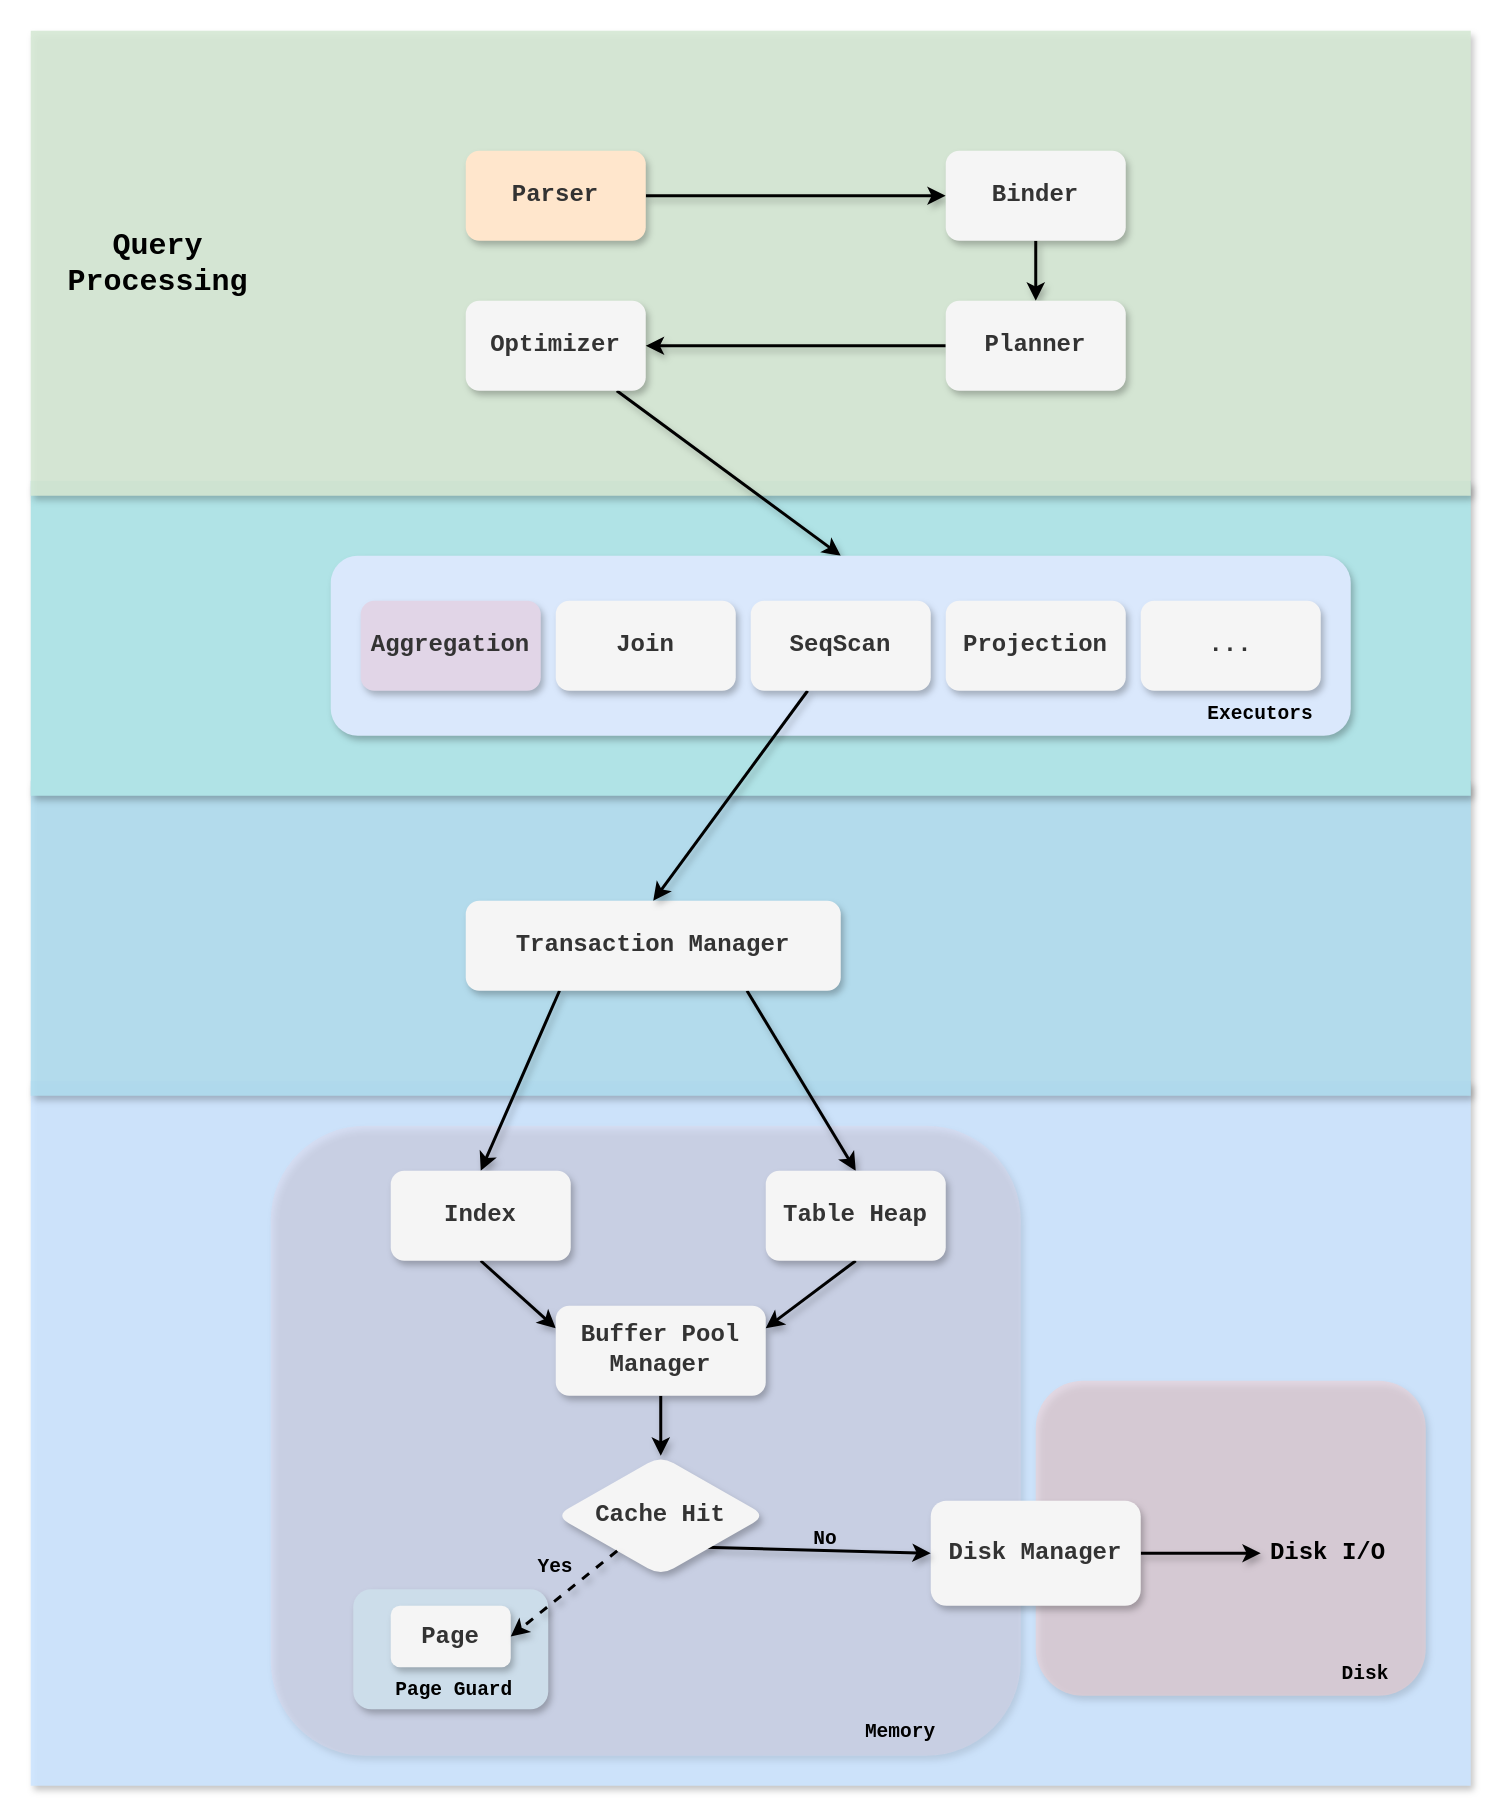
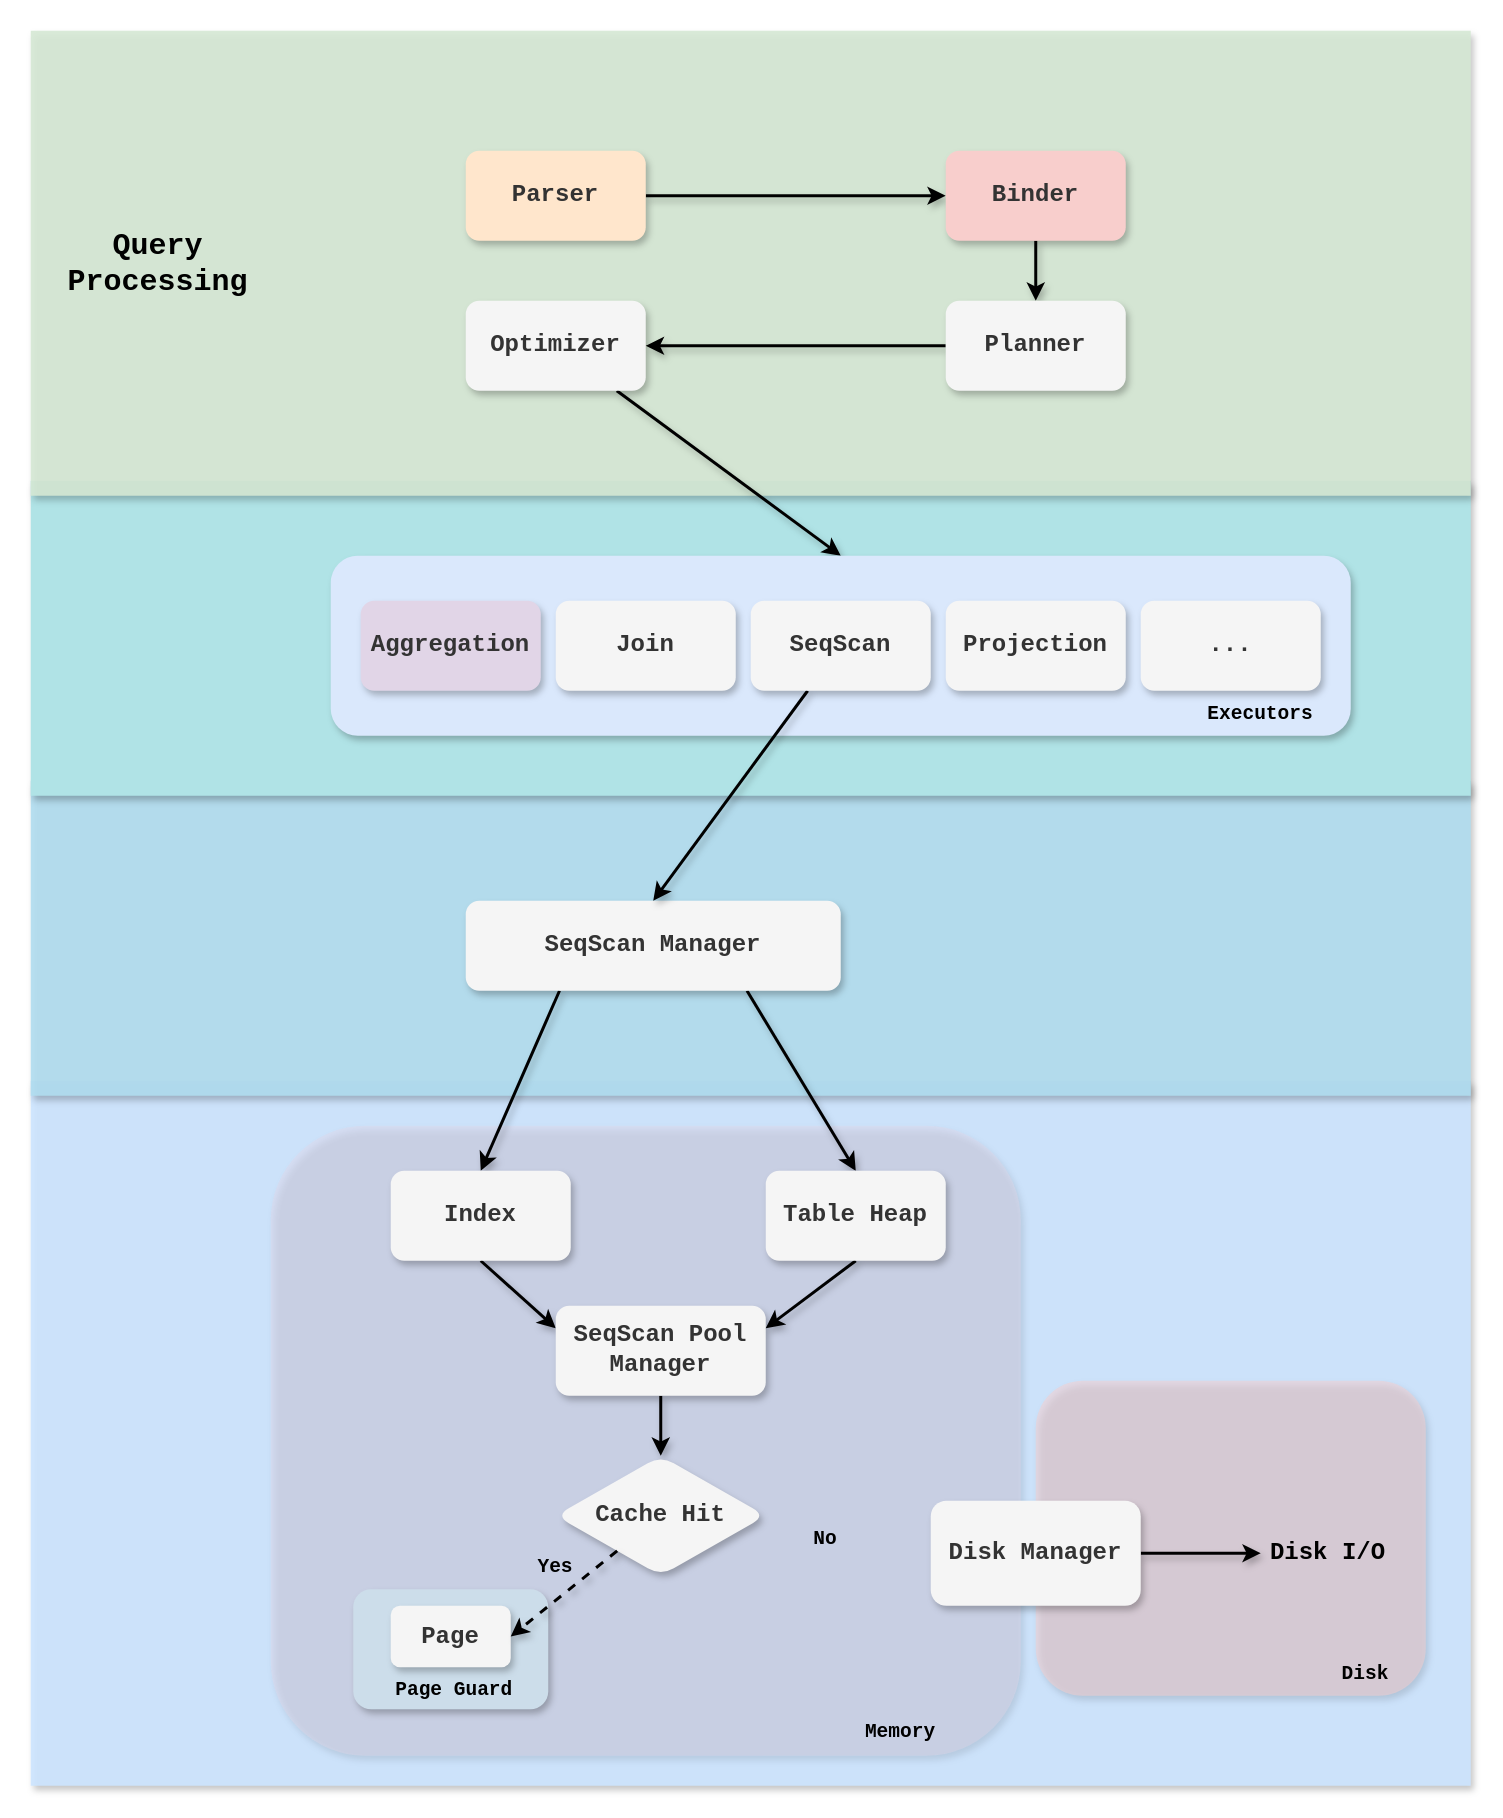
node "Binder": fillcolor #f5f5f5 -> #f8cecc
node "Transaction Manager": label "Transaction Manager" -> "SeqScan Manager"
node "Buffer Pool Manager": label "Buffer Pool Manager" -> "SeqScan Pool Manager"
edge "Cache Hit" -> "Disk Manager": removed
